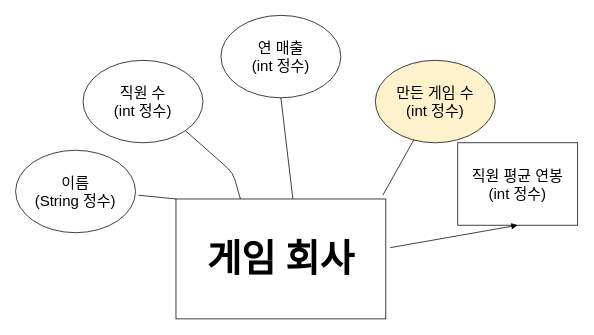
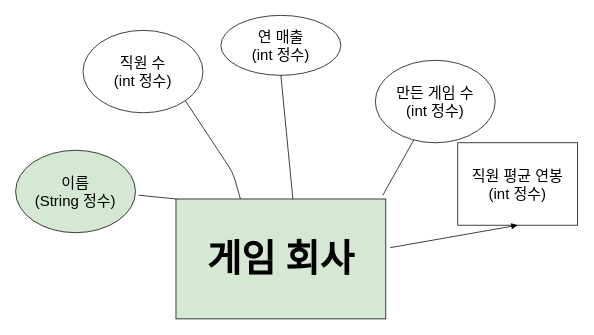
node "연 매출 (int 정수)": size 120x83 -> 120x60
node "직원 수 (int 정수)": moved (143, 102) -> (143, 72)
node "만든 게임 수 (int 정수)": fillcolor #fff2cc -> #ffffff
node "이름 (String 정수)": fillcolor #ffffff -> #d5e8d4
node "게임 회사": fillcolor #ffffff -> #d5e8d4
